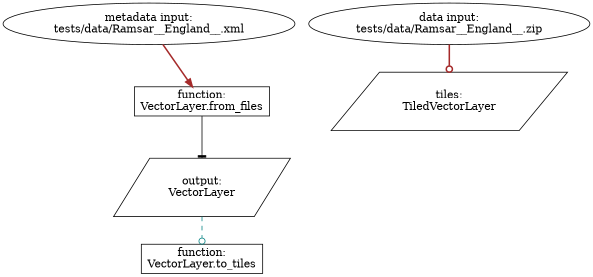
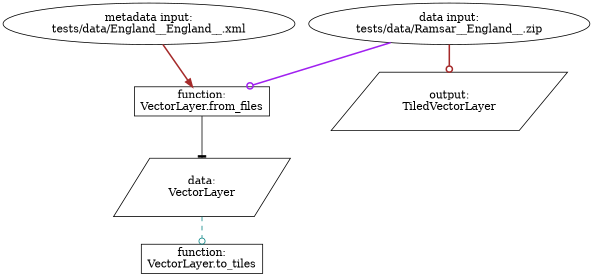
node "metadata input: tests/data/Ramsar__England__.xml": label "metadata input: tests/data/Ramsar__England__.xml" -> "metadata input: tests/data/England__England__.xml"
edge "data input: tests/data/Ramsar__England__.zip" -> "function: VectorLayer.from_files": added
node "tiles: TiledVectorLayer": label "tiles: TiledVectorLayer" -> "output: TiledVectorLayer"
node "output: VectorLayer": label "output: VectorLayer" -> "data: VectorLayer"
